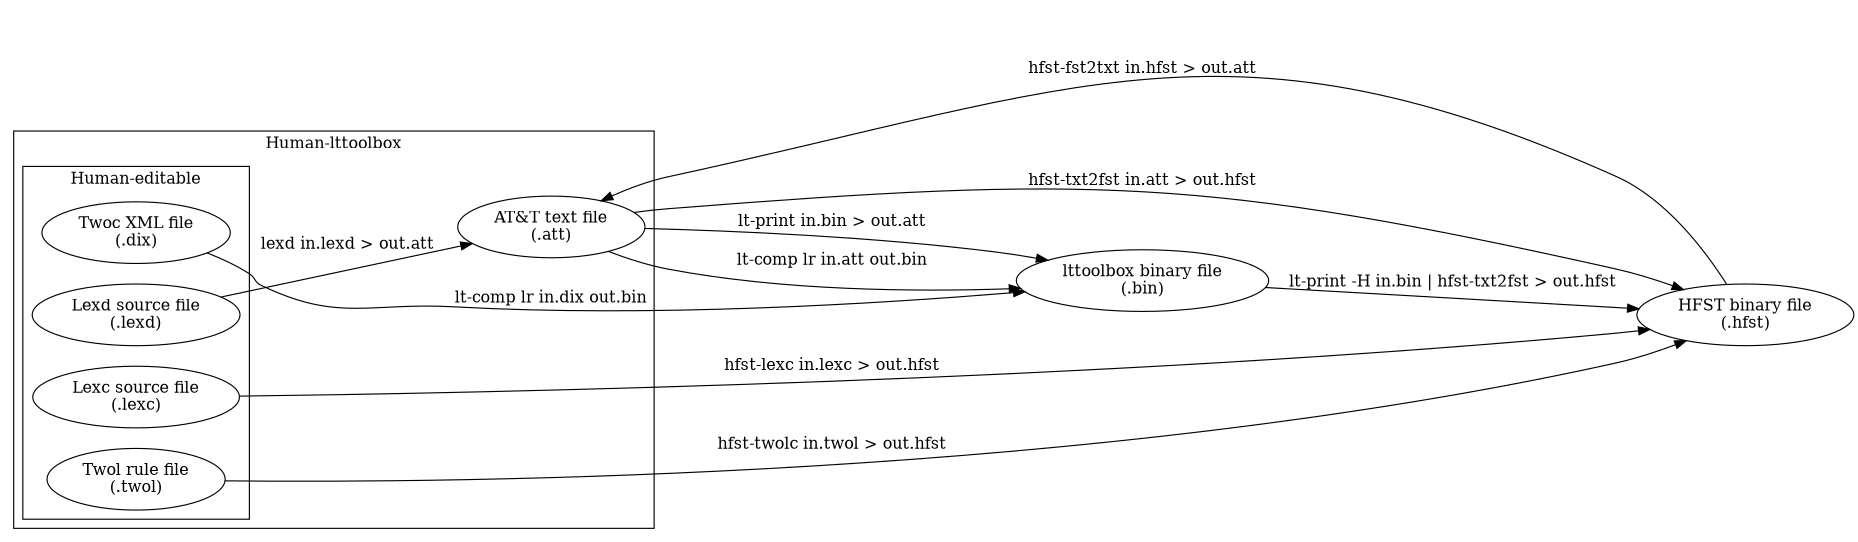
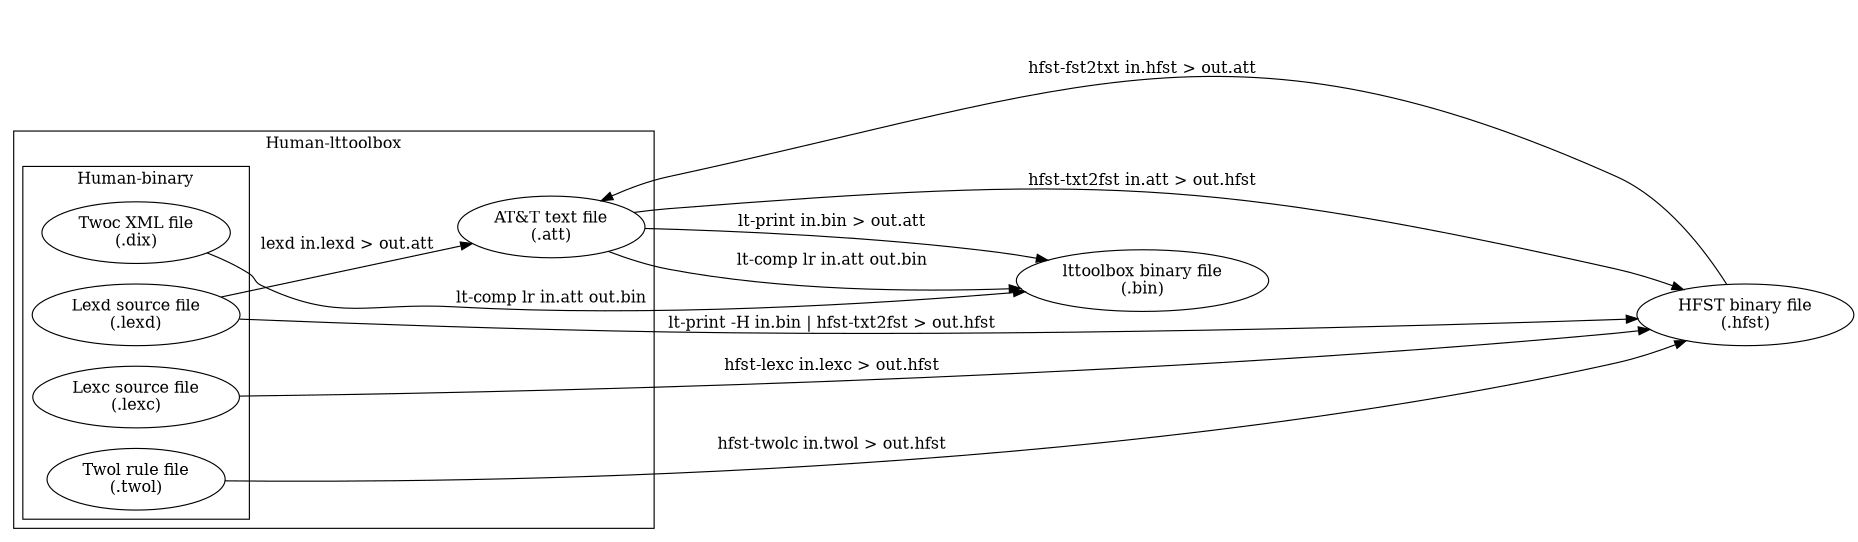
cluster "Human-editable": label "Human-editable" -> "Human-binary"
edge "Twoc XML file (.dix)" -> "lttoolbox binary file (.bin)": label "lt-comp lr in.dix out.bin" -> "lt-comp lr in.att out.bin"
edge "lttoolbox binary file (.bin)" -> "HFST binary file (.hfst)": now "Lexd source file (.lexd)" -> "HFST binary file (.hfst)"
